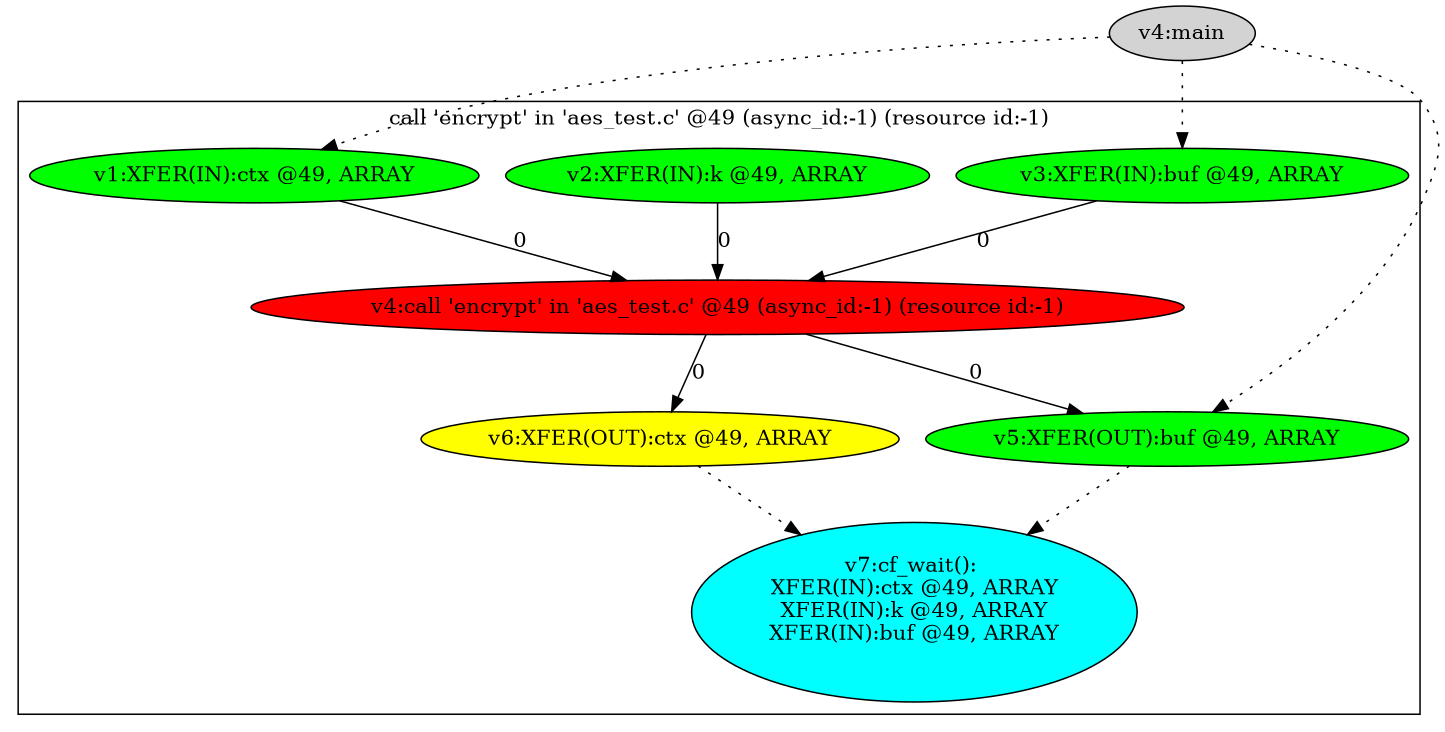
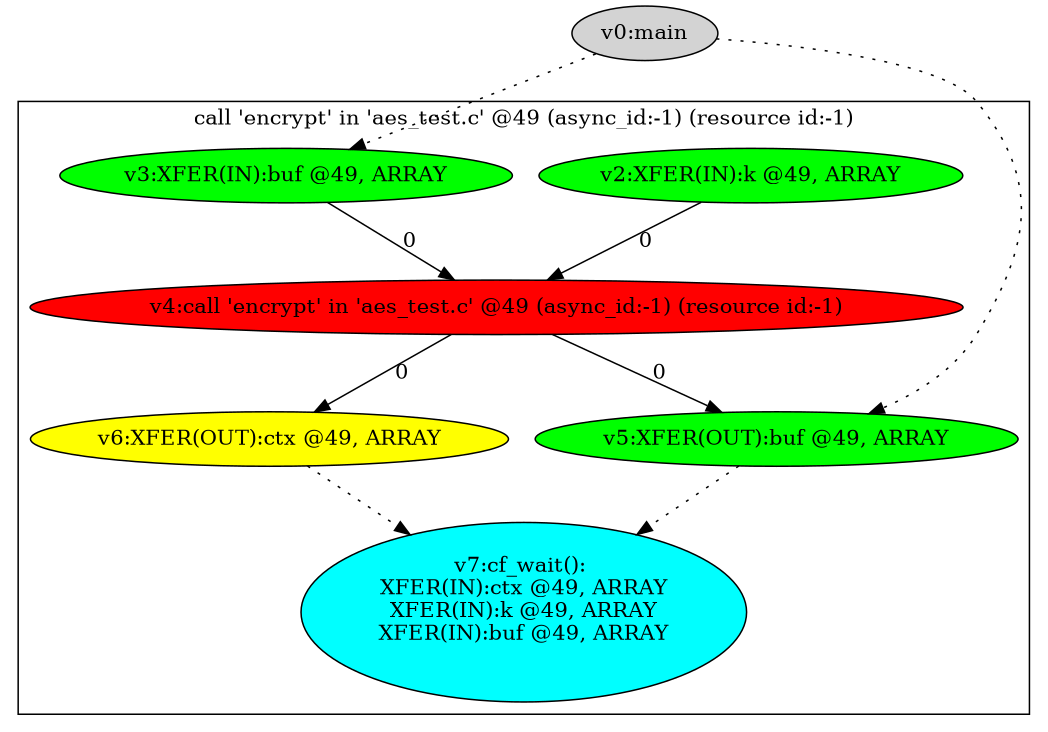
node "v4:main": label "v4:main" -> "v0:main"
node "v1:XFER(IN):ctx @49, ARRAY": removed
